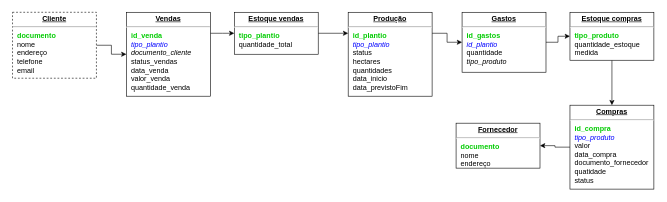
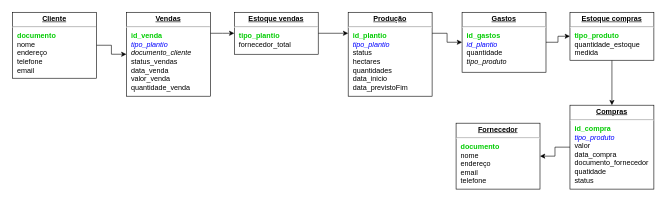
node "Estoque vendas tipo_plantio quantidade_total": label "Estoque vendas tipo_plantio quantidade_total" -> "Estoque vendas tipo_plantio fornecedor_total"
node "Cliente documento nome endereço telefone email": style dashed -> solid
node "Fornecedor documento nome endereço email telefone": size 84x45 -> 84x66
